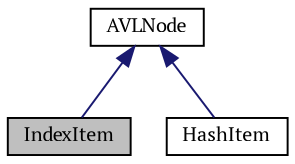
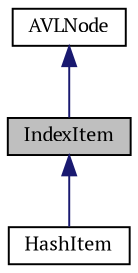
edge "HashItem" -> "AVLNode": now "HashItem" -> "IndexItem"
